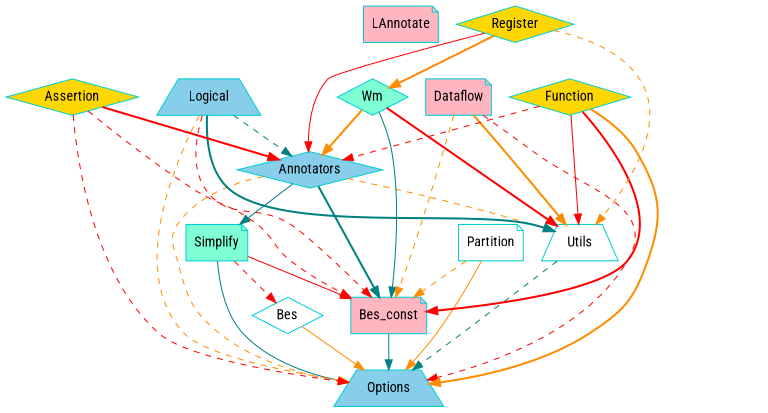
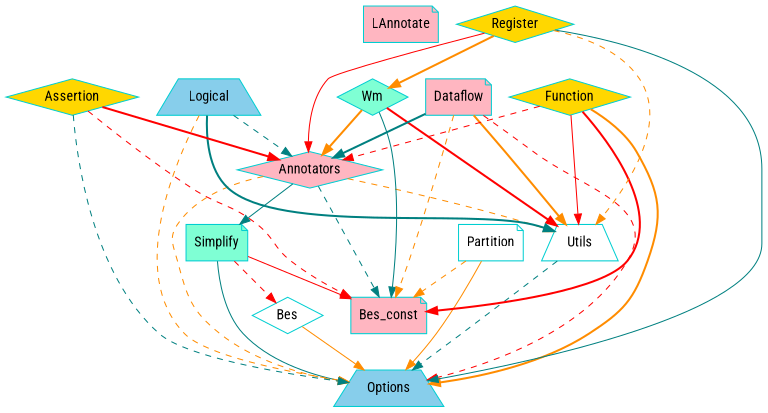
edge "Dataflow" -> "Annotators": added
node "Annotators": fillcolor skyblue -> lightpink
edge "Logical" -> "Bes_const": removed
edge "Annotators" -> "Bes_const": style bold -> dashed
edge "Assertion" -> "Options": color red -> teal
edge "Bes_const" -> "Options": now "Register" -> "Options"
